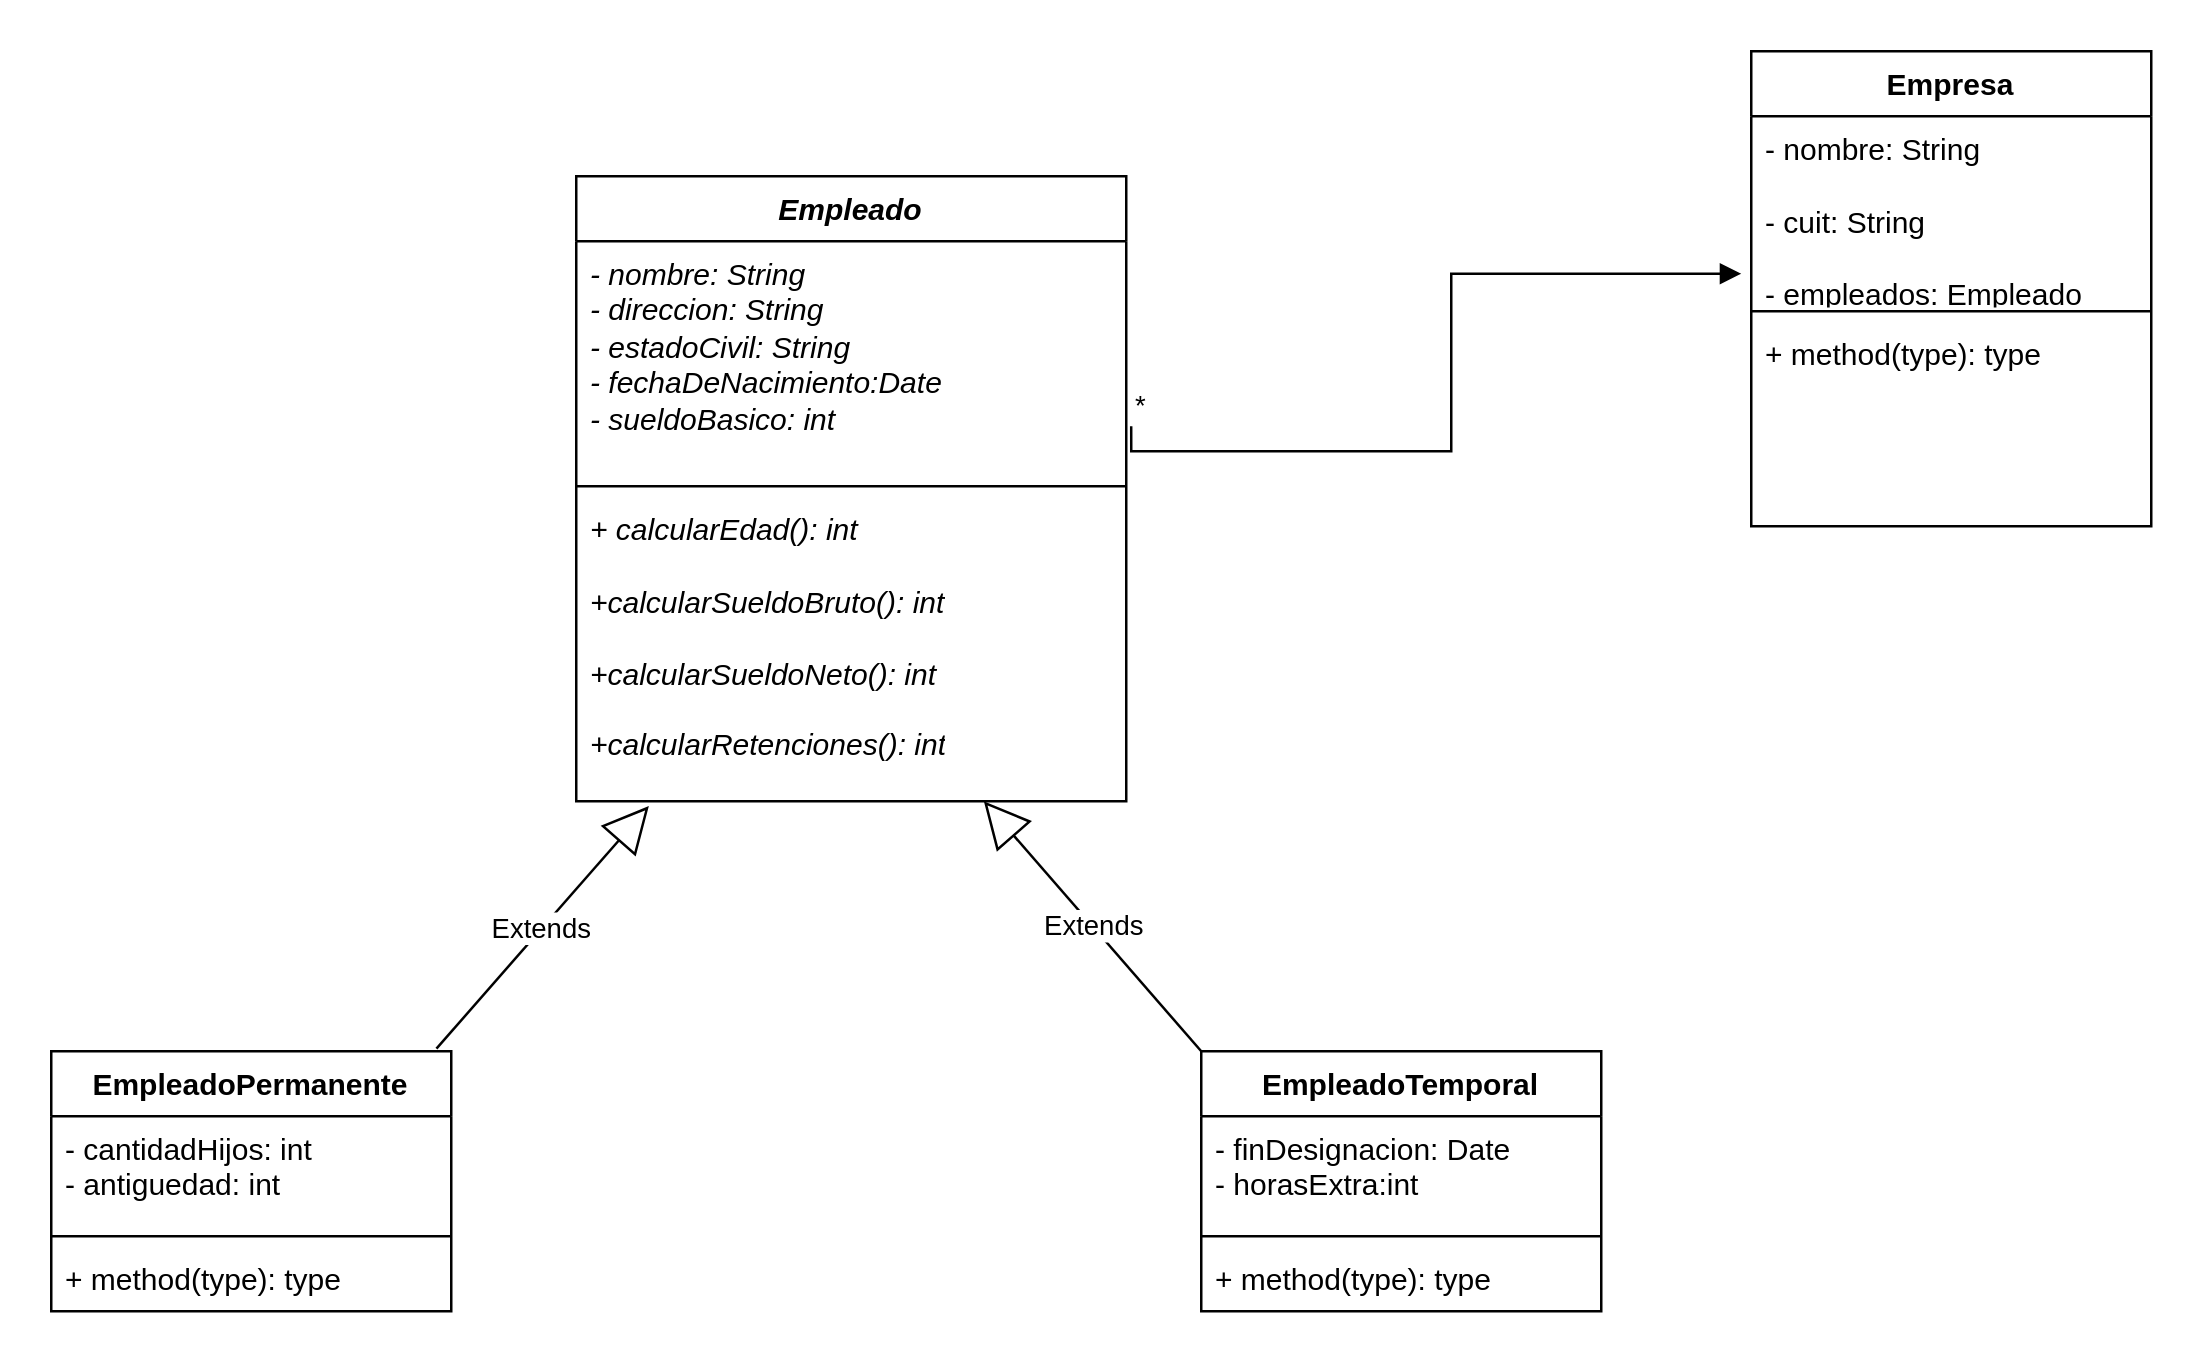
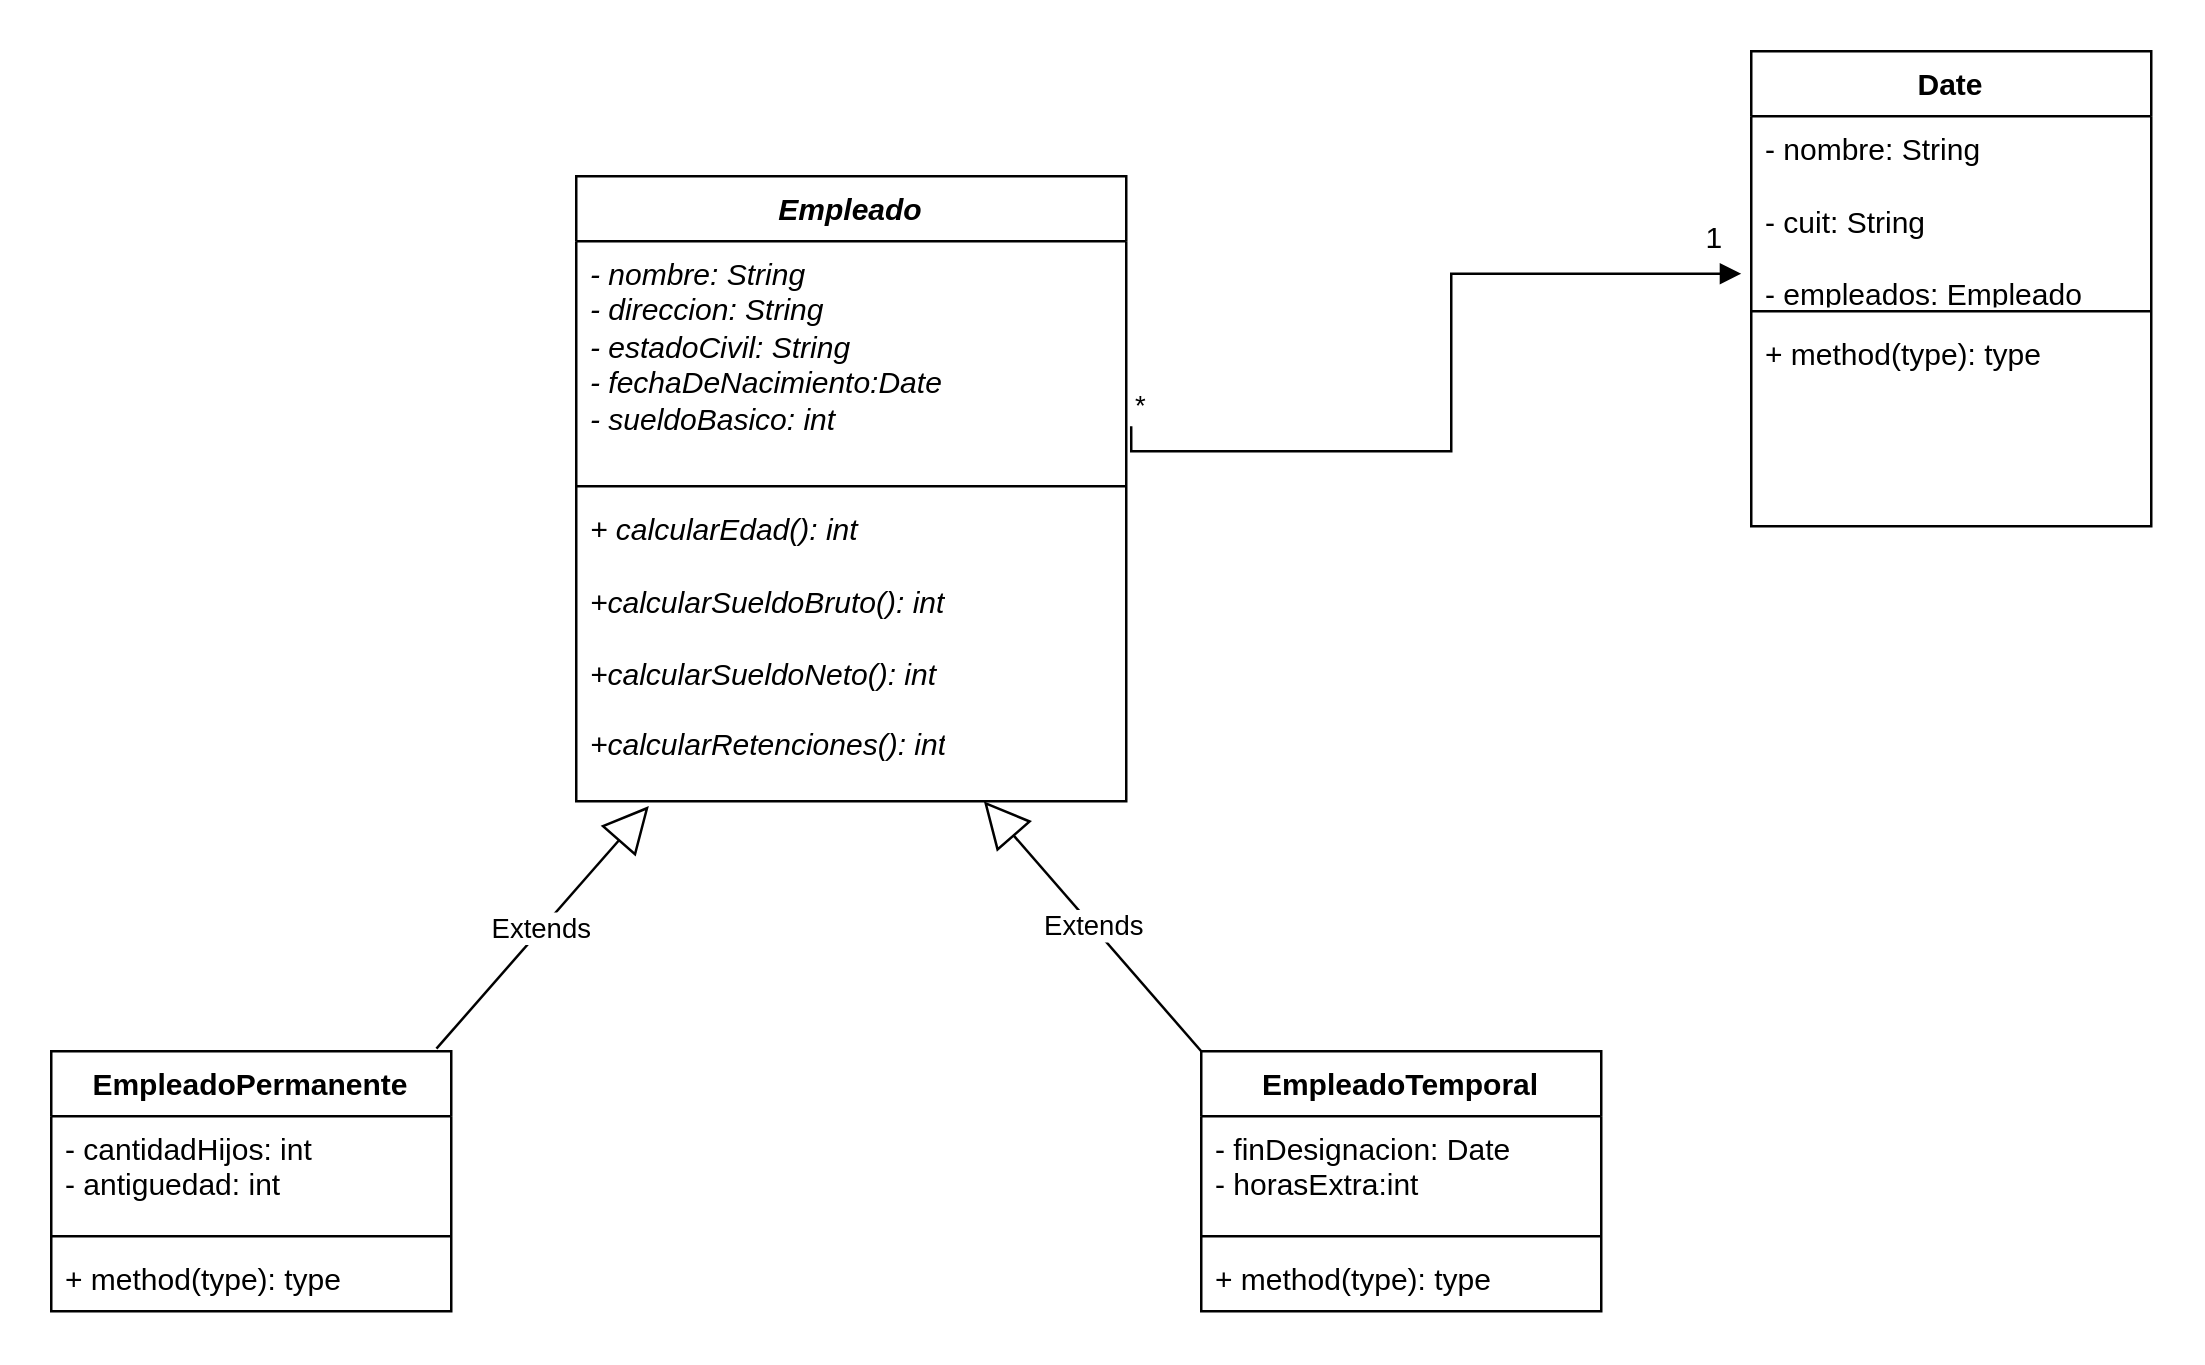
node "Empresa": label "Empresa" -> "Date"
node "1": added
